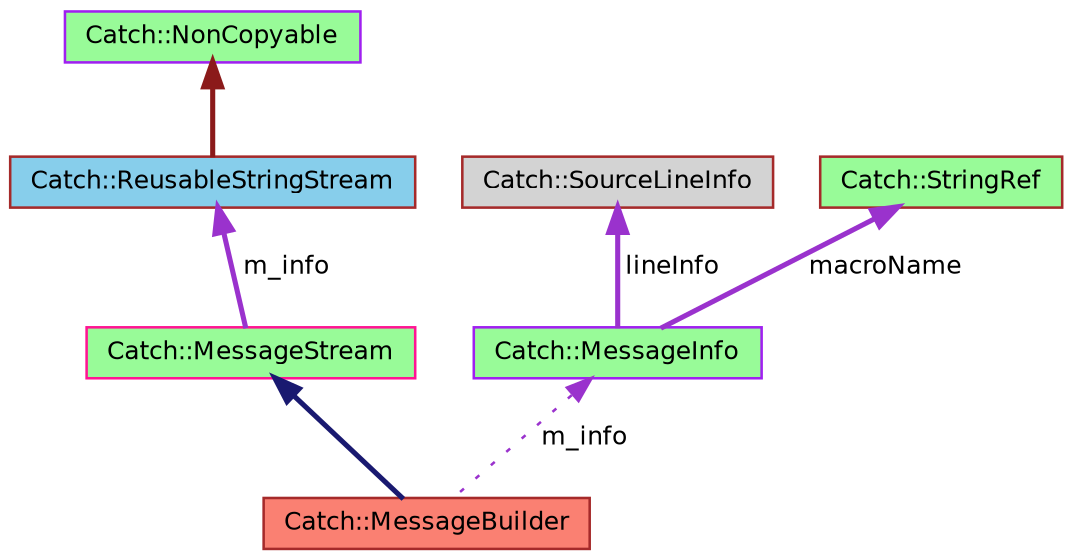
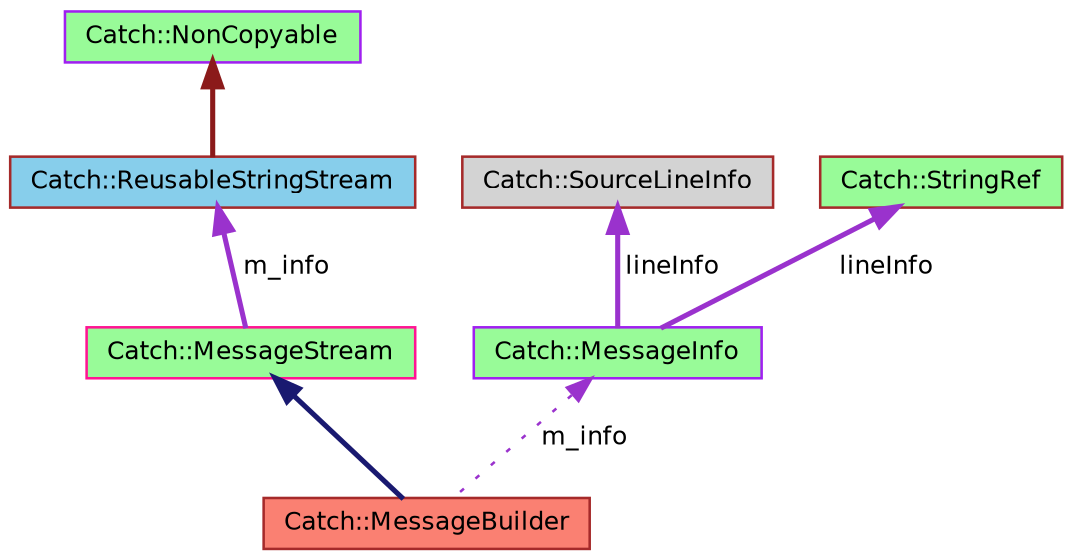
edge "Catch::MessageInfo" -> "Catch::StringRef": label " macroName" -> " lineInfo"
